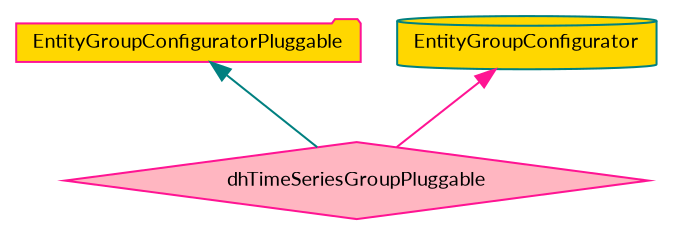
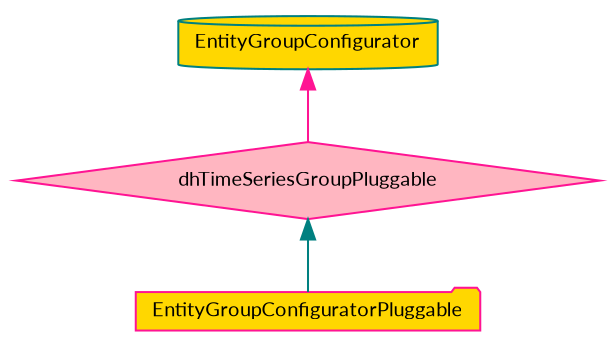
edge "dhTimeSeriesGroupPluggable" -> "EntityGroupConfiguratorPluggable": reversed
